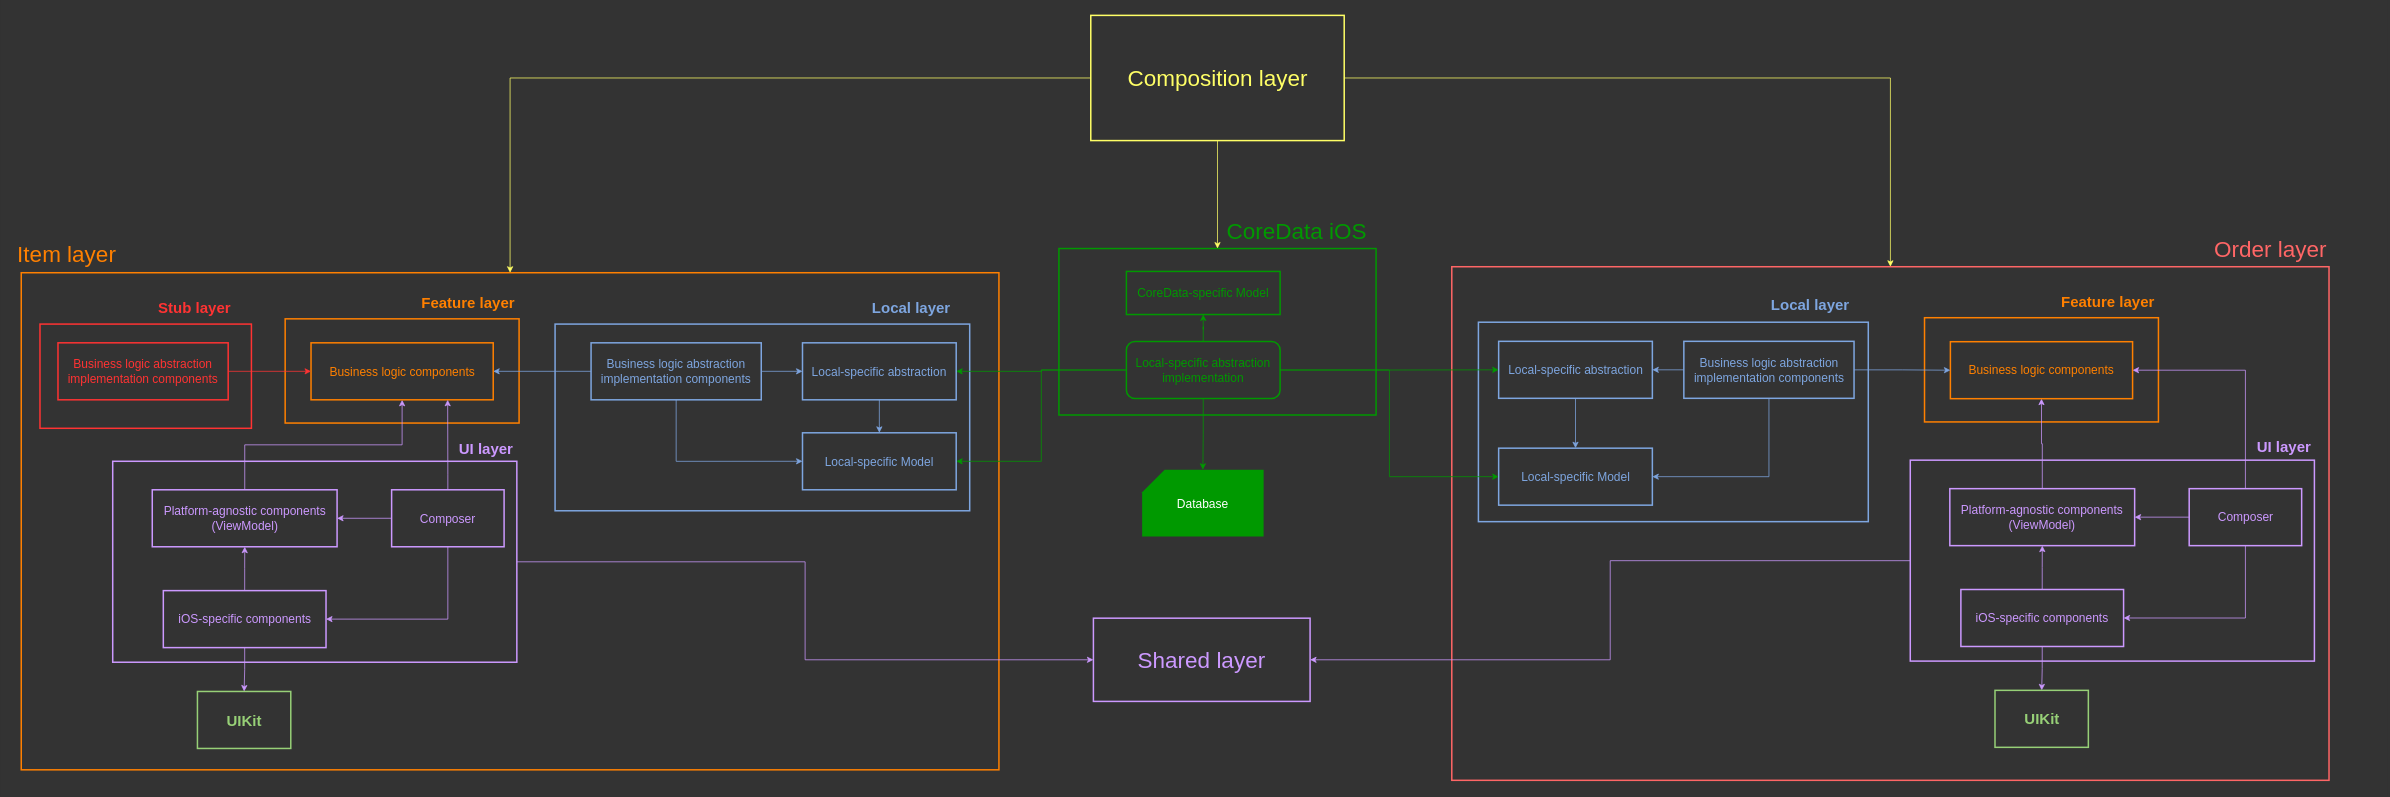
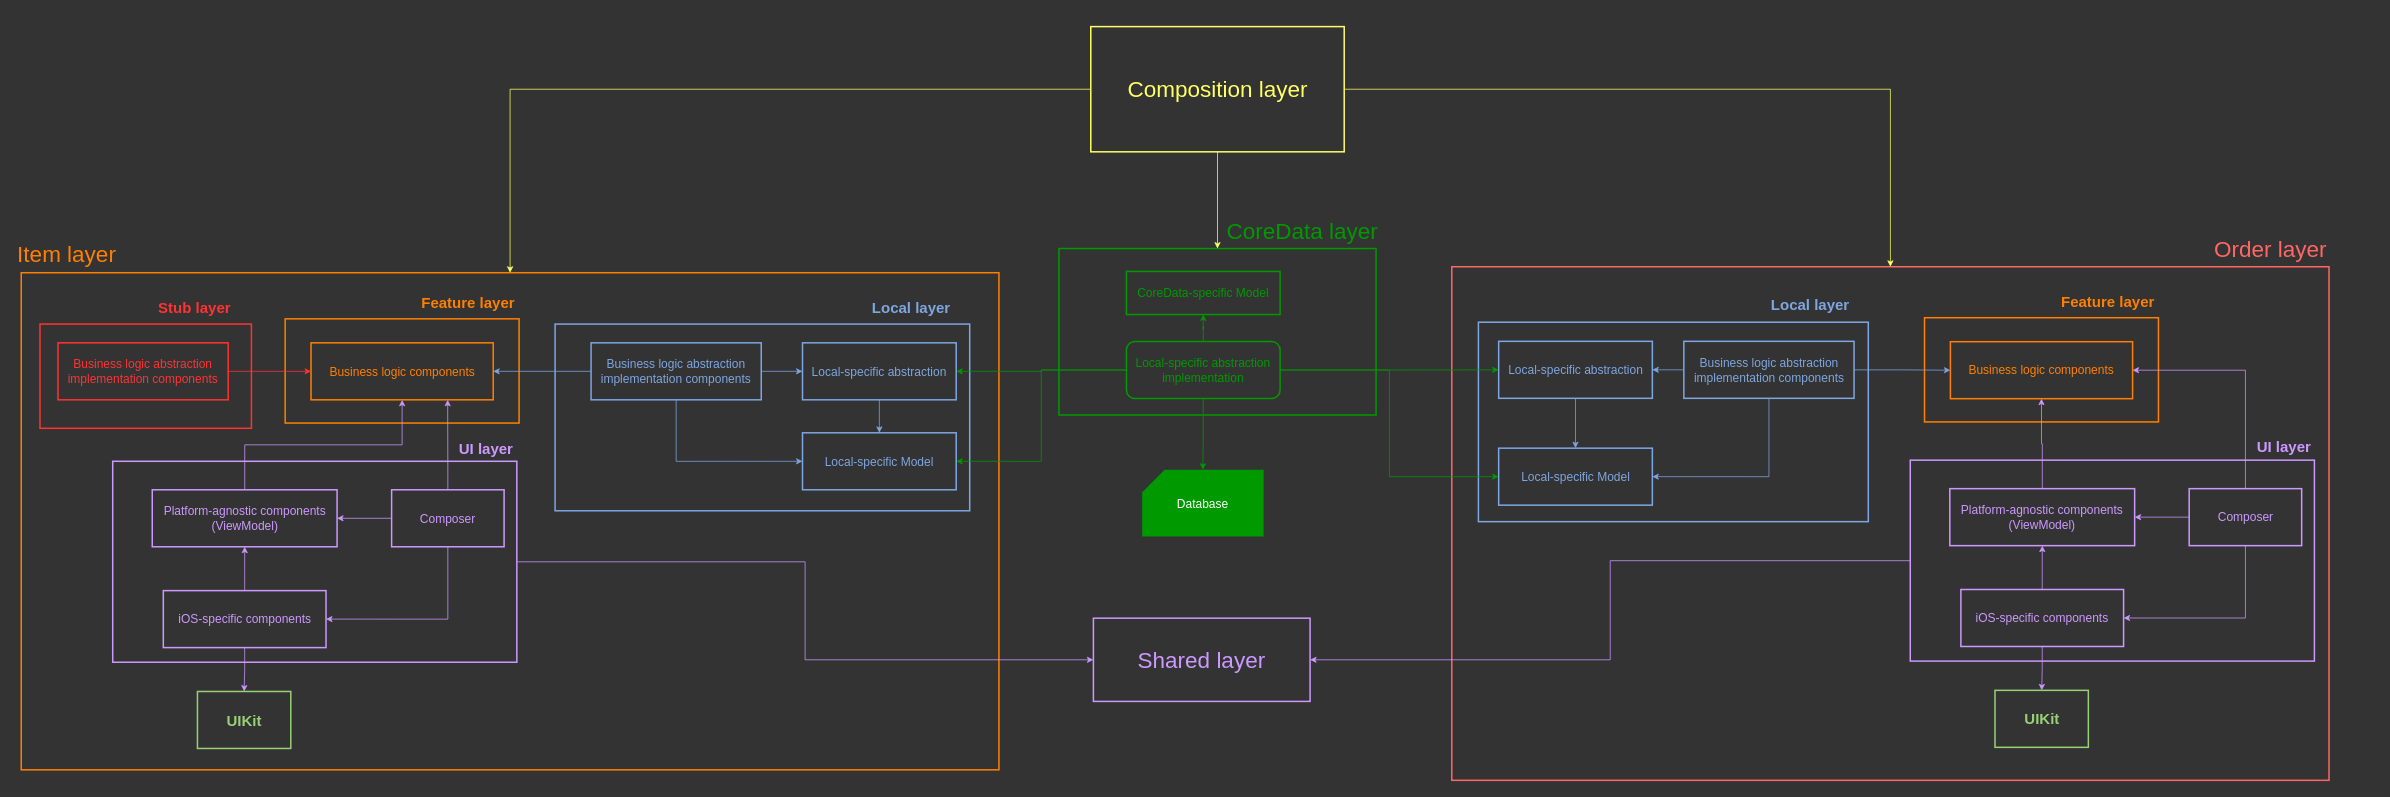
node "Composition layer": moved (1217, 78) -> (1217, 89)
node "CoreData iOS": label "CoreData iOS" -> "CoreData layer"
